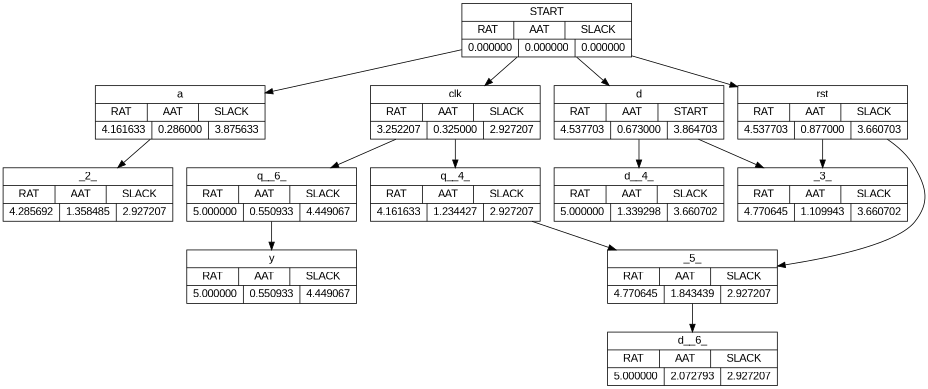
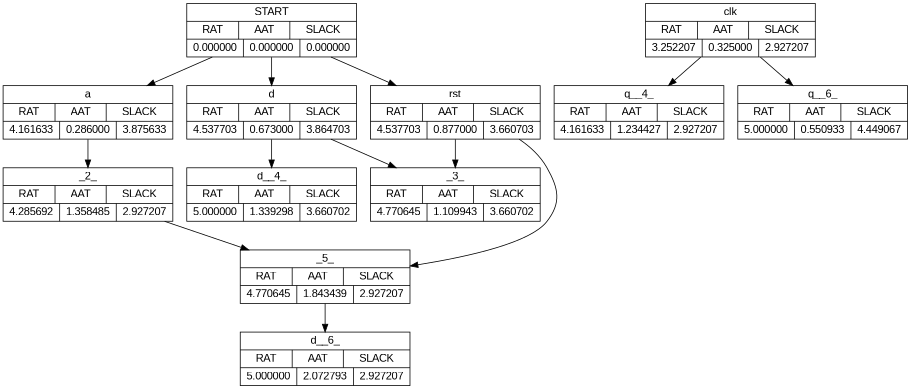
edge "START" -> "clk": removed
node "d": text "START" -> "SLACK"
edge "q__4_" -> "_5_": now "_2_" -> "_5_"
node "y": removed
